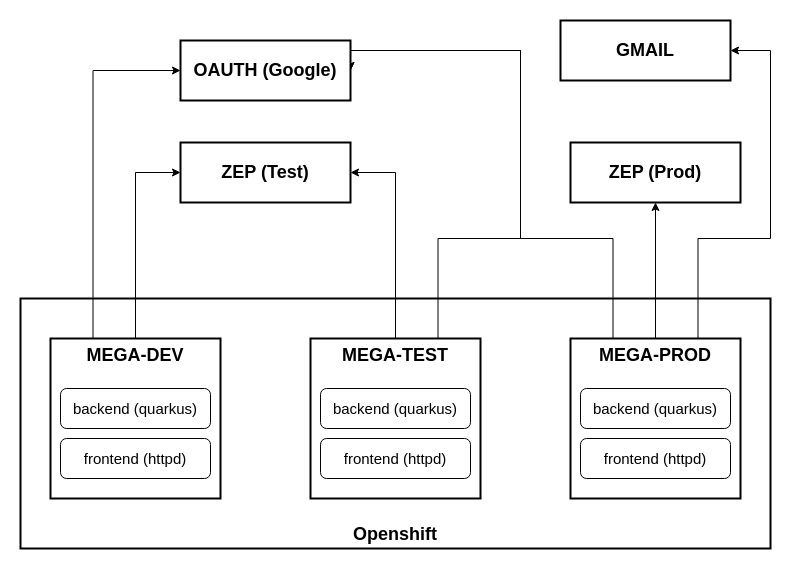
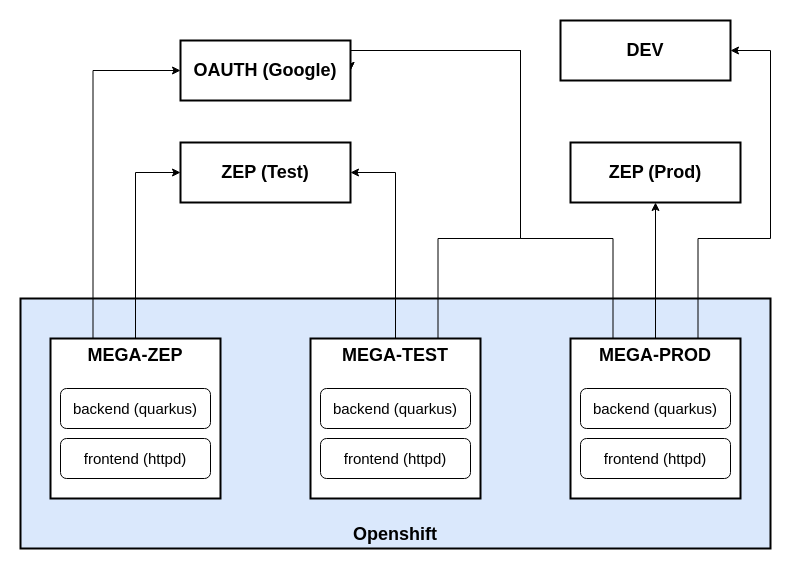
node "GMAIL": label "GMAIL" -> "DEV"
node "MEGA-DEV": label "MEGA-DEV" -> "MEGA-ZEP"
node "Openshift": fillcolor #ffffff -> #dae8fc
